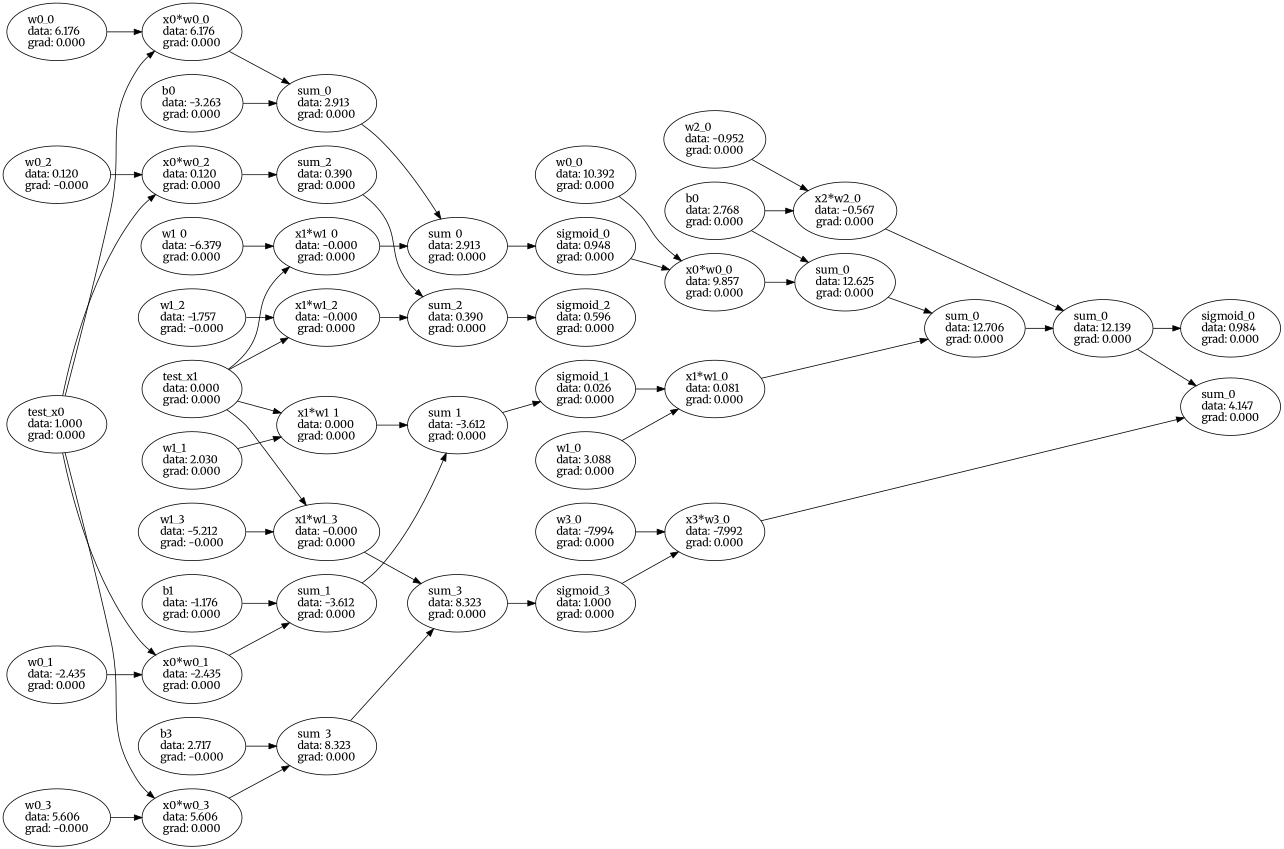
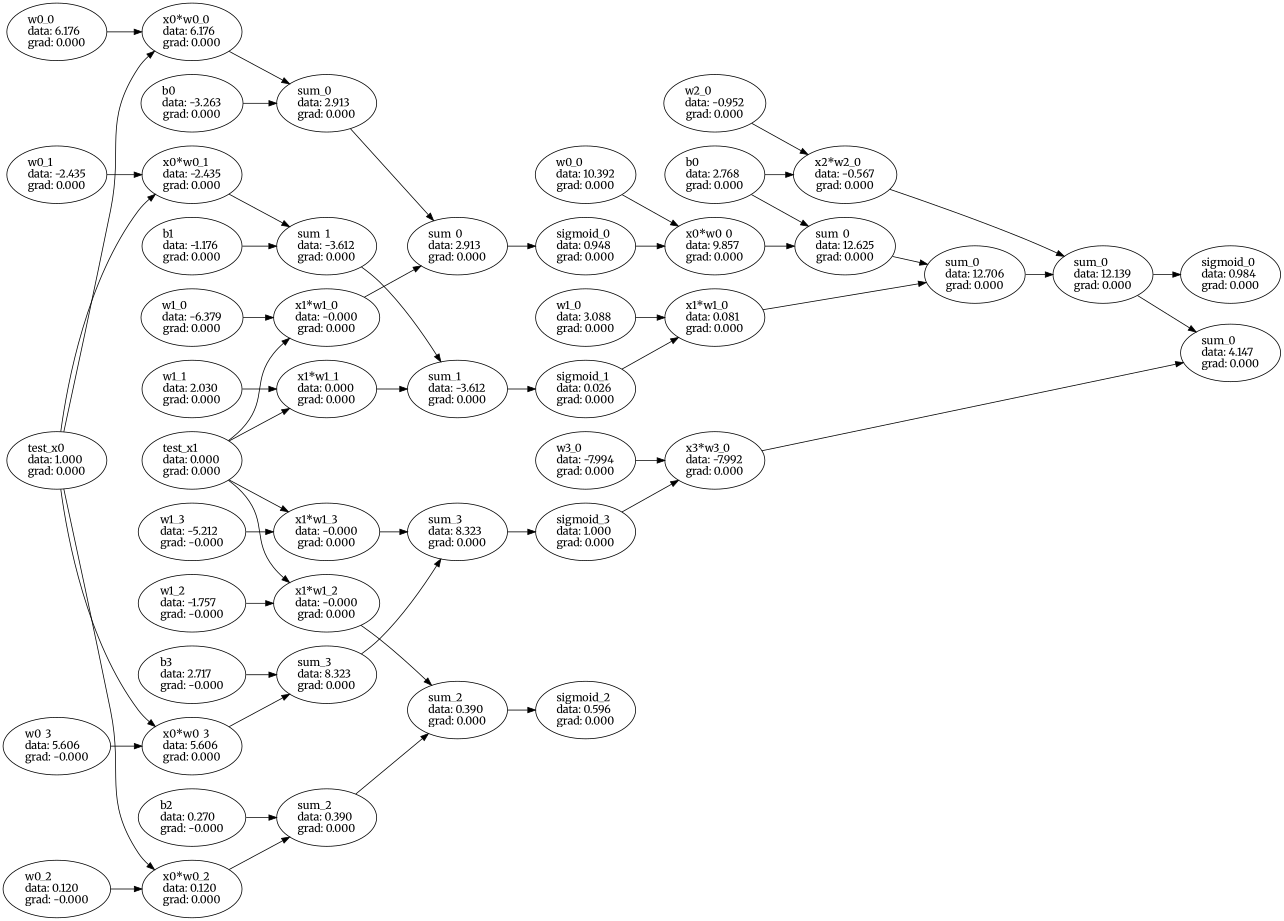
node "b2 data: 0.270 grad: -0.000": added
